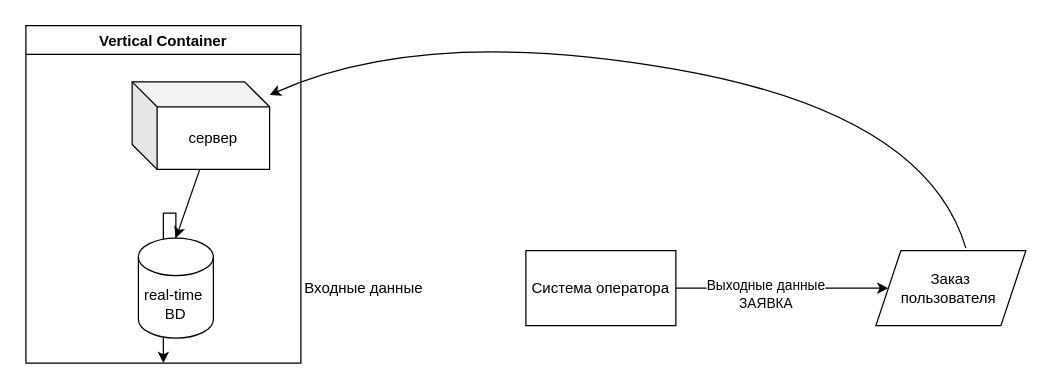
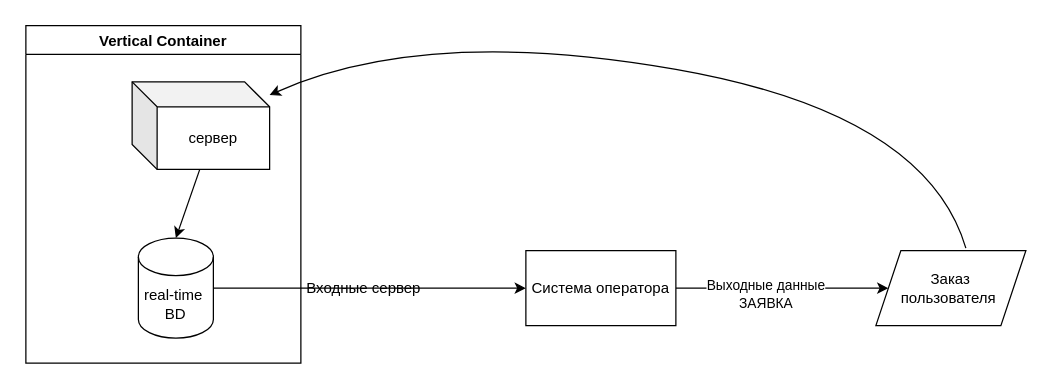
edge "real-time BD" -> "Vertical Container": now "real-time BD" -> "Система оператора"
node "Входные данные": label "Входные данные" -> "Входные сервер"
